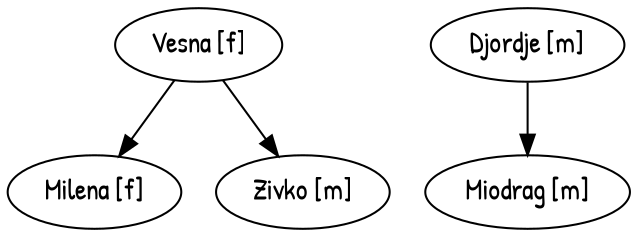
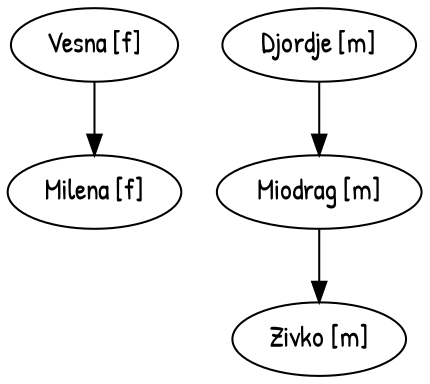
edge "Vesna [f]" -> "Zivko [m]": now "Miodrag [m]" -> "Zivko [m]"
